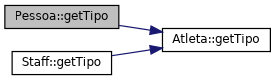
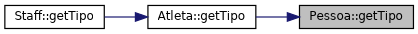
edge "Pessoa::getTipo" -> "Atleta::getTipo": reversed
